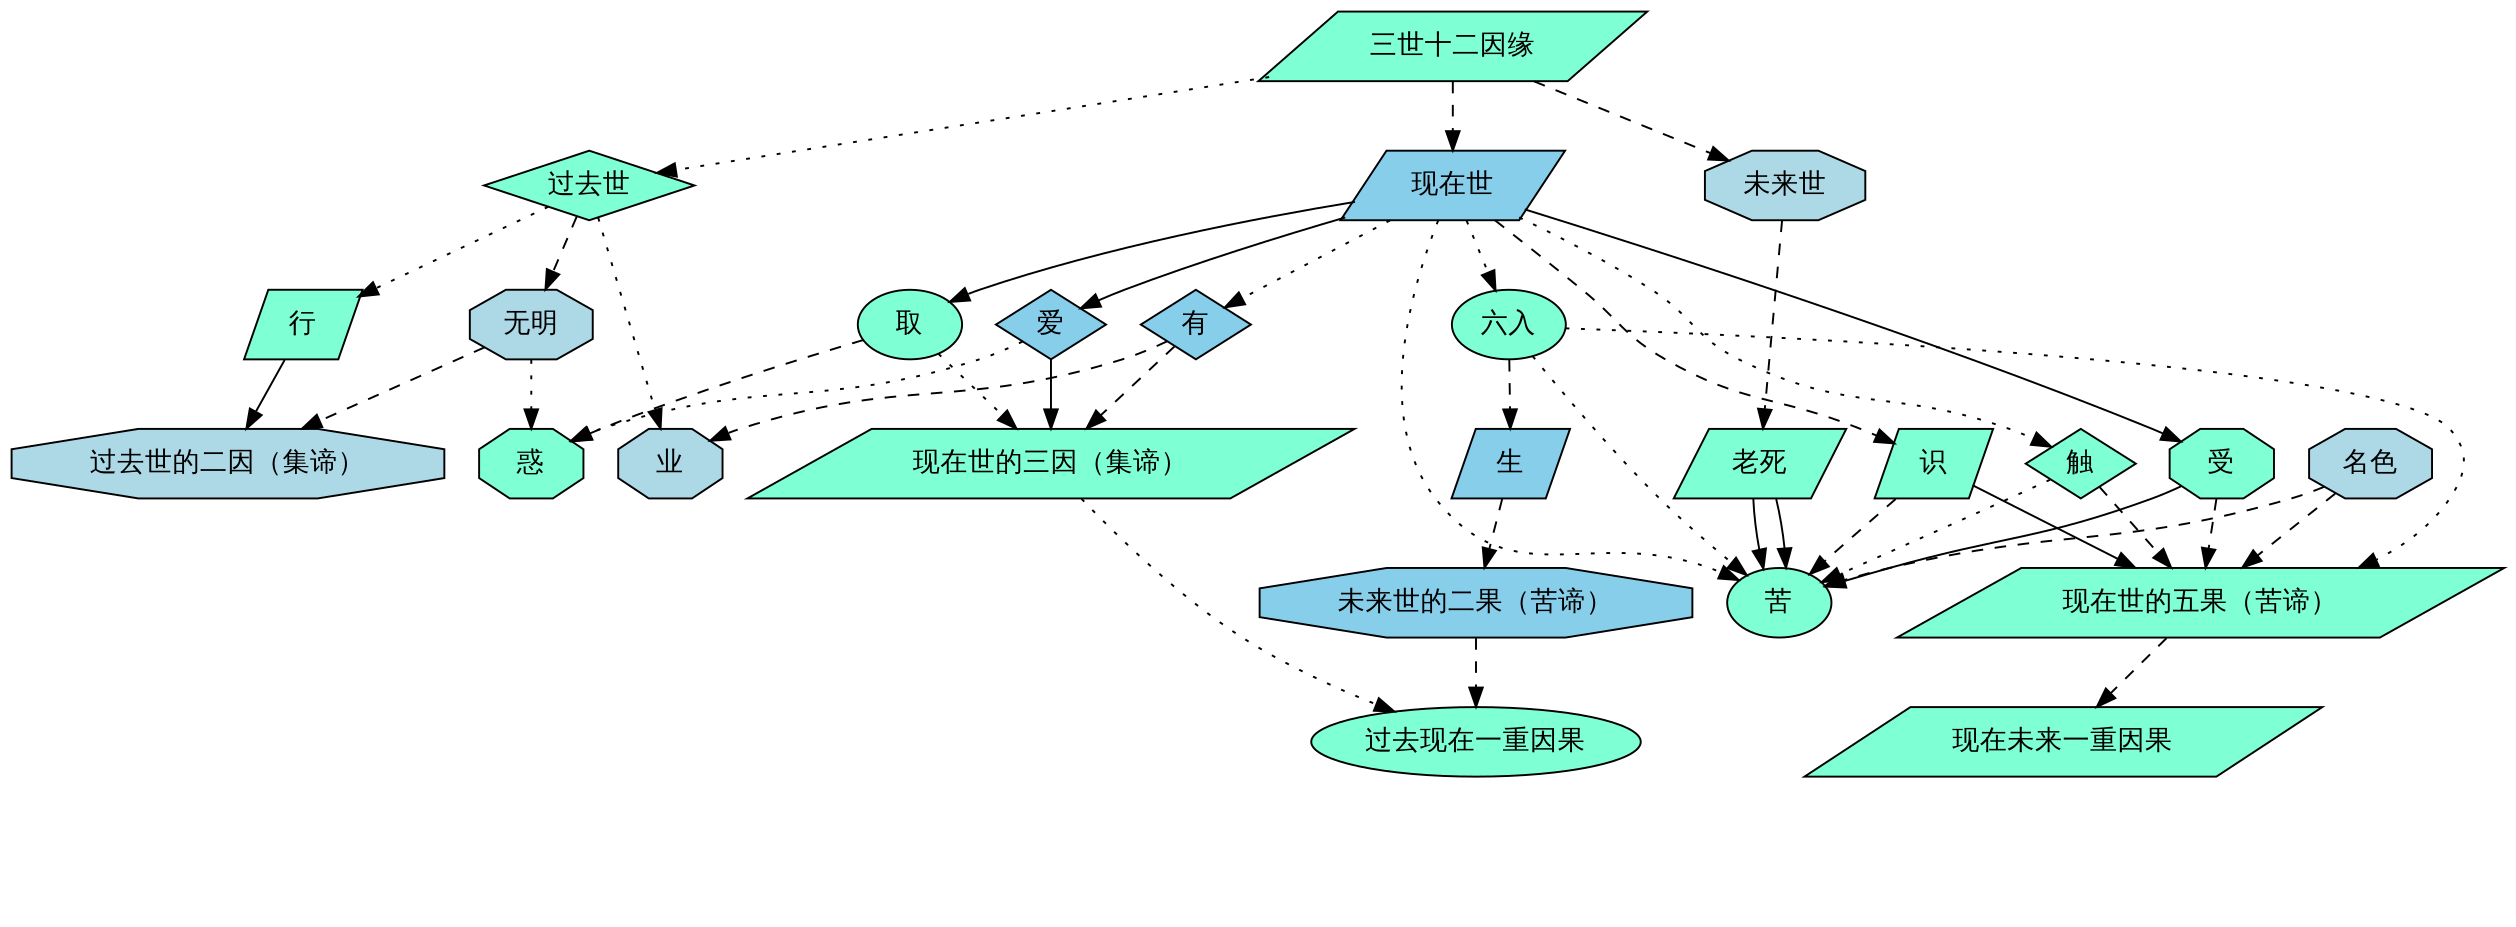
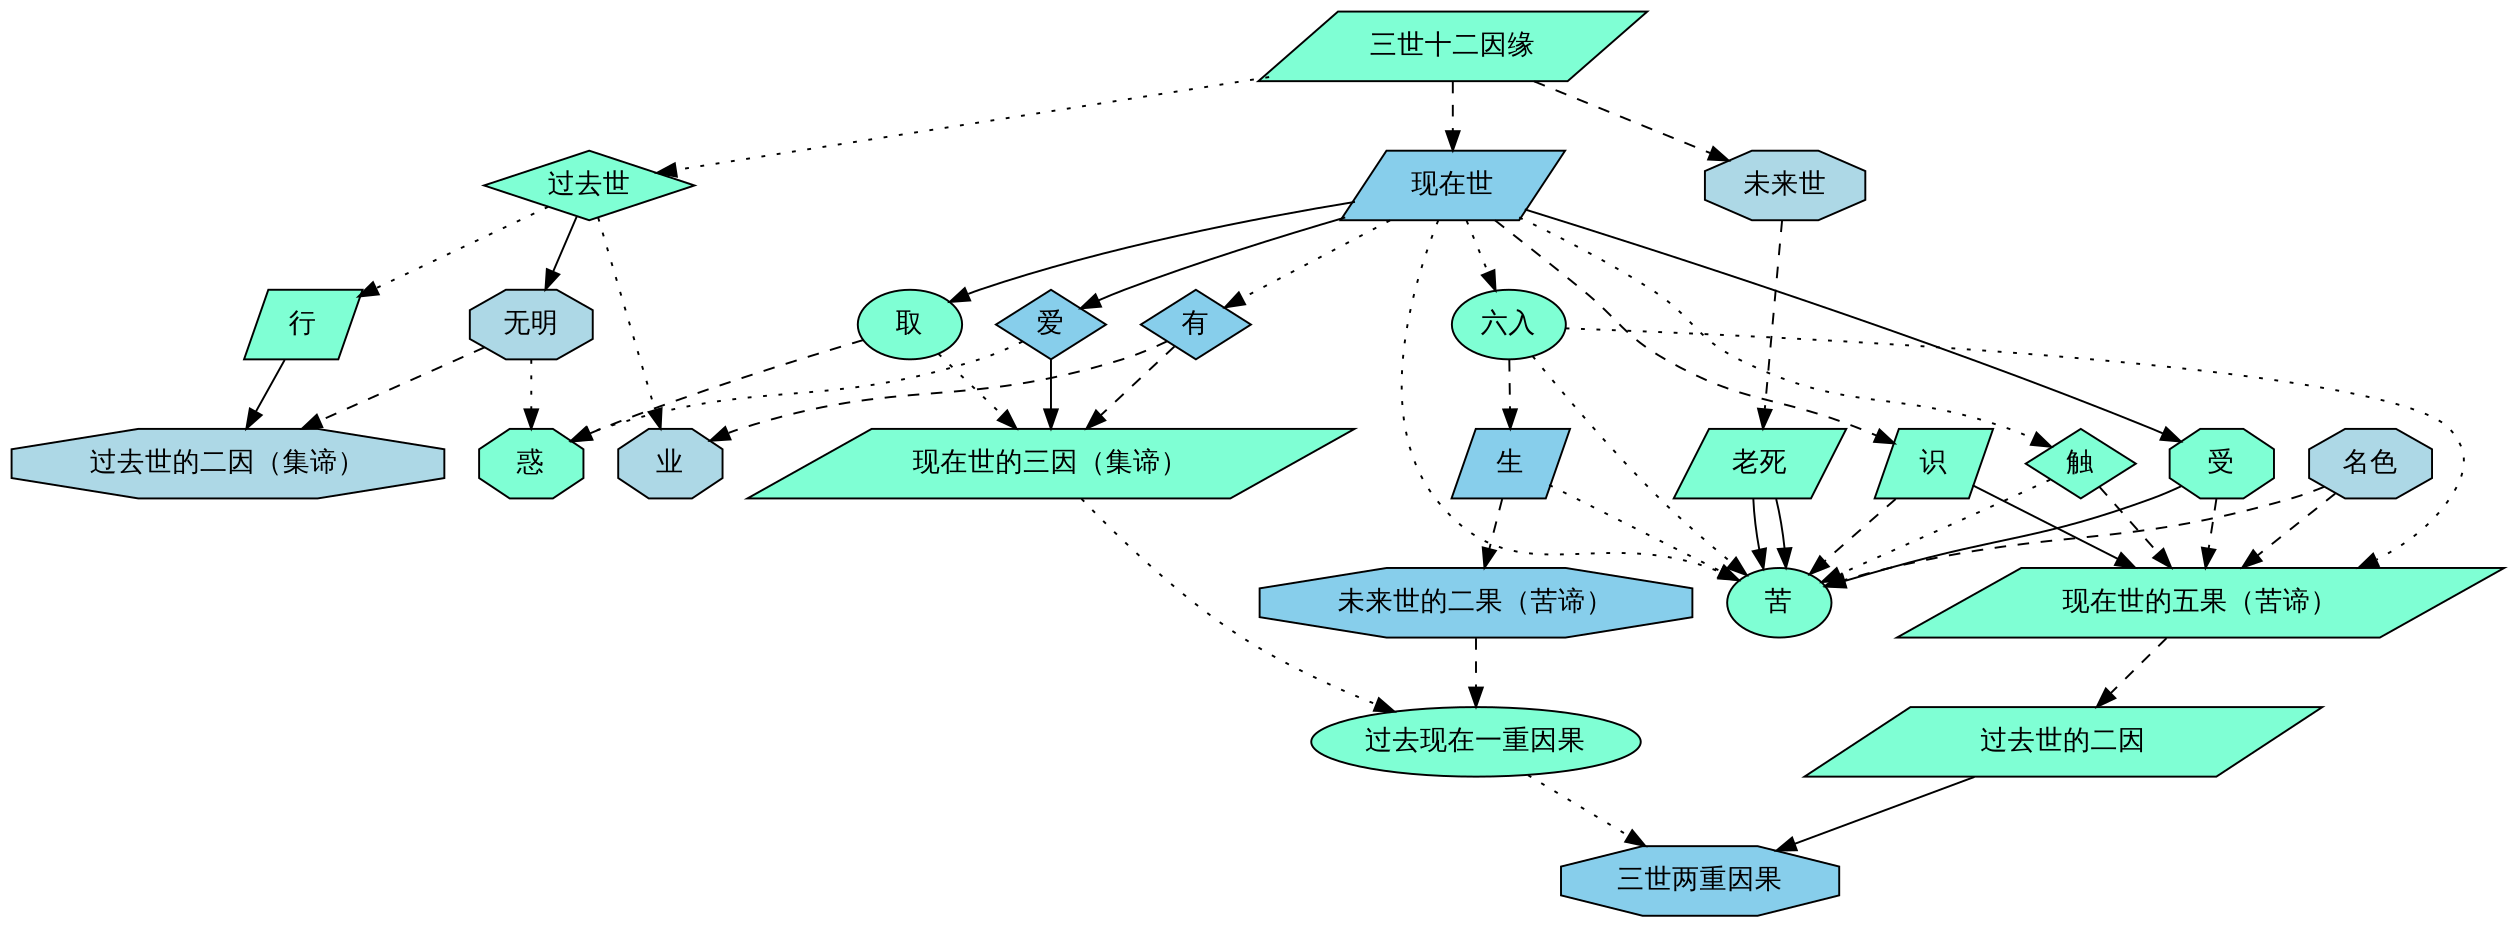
edge "过去世" -> "无明": style dashed -> solid
edge "生" -> "苦": added
node "现在未来一重因果": label "现在未来一重因果" -> "过去世的二因"
node "三世两重因果": added
